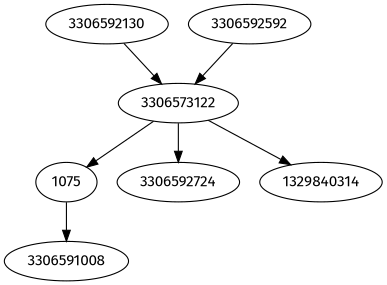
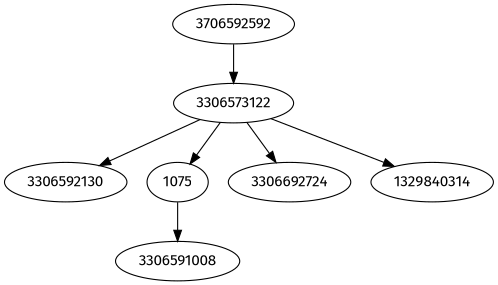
node "3306592592": label "3306592592" -> "3706592592"
edge "3306592130" -> "3306573122": reversed
node "3306592724": label "3306592724" -> "3306692724"
